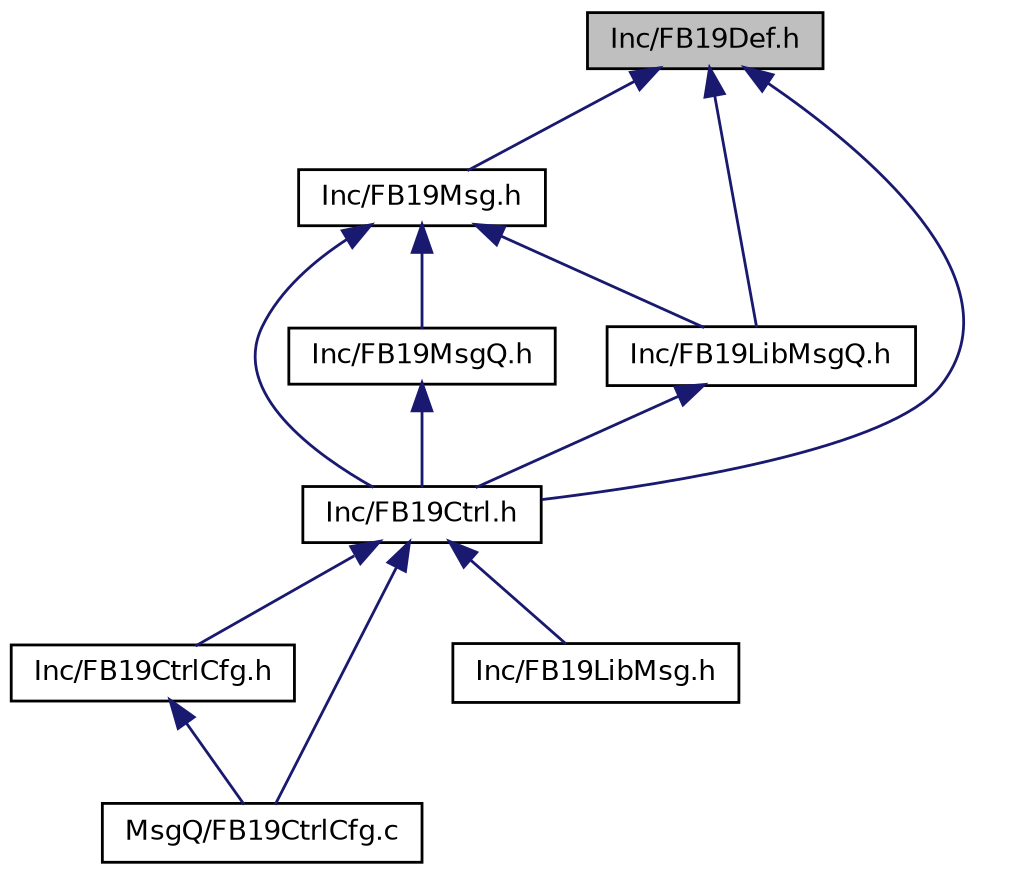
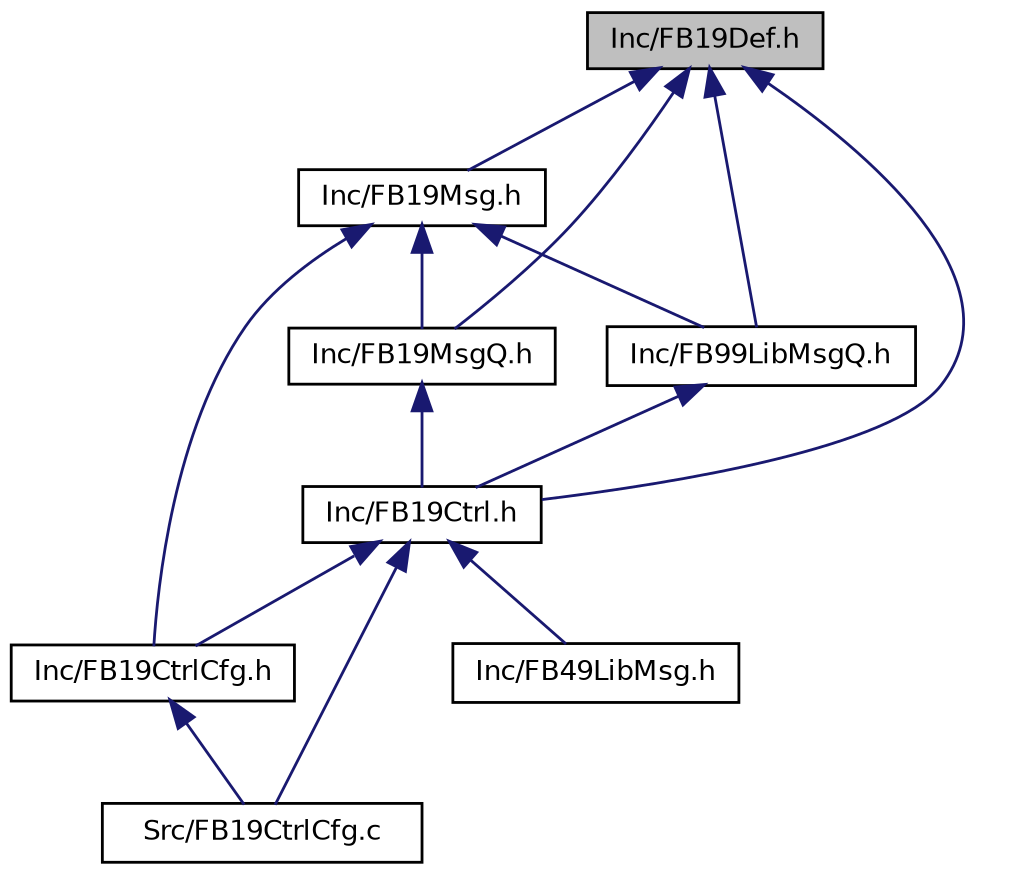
edge "Inc/FB19MsgQ.h" -> "Inc/FB19Def.h": added
node "Inc/FB19LibMsgQ.h": label "Inc/FB19LibMsgQ.h" -> "Inc/FB99LibMsgQ.h"
edge "Inc/FB19Ctrl.h" -> "Inc/FB19Msg.h": now "Inc/FB19CtrlCfg.h" -> "Inc/FB19Msg.h"
node "Inc/FB19LibMsg.h": label "Inc/FB19LibMsg.h" -> "Inc/FB49LibMsg.h"
node "MsgQ/FB19CtrlCfg.c": label "MsgQ/FB19CtrlCfg.c" -> "Src/FB19CtrlCfg.c"
